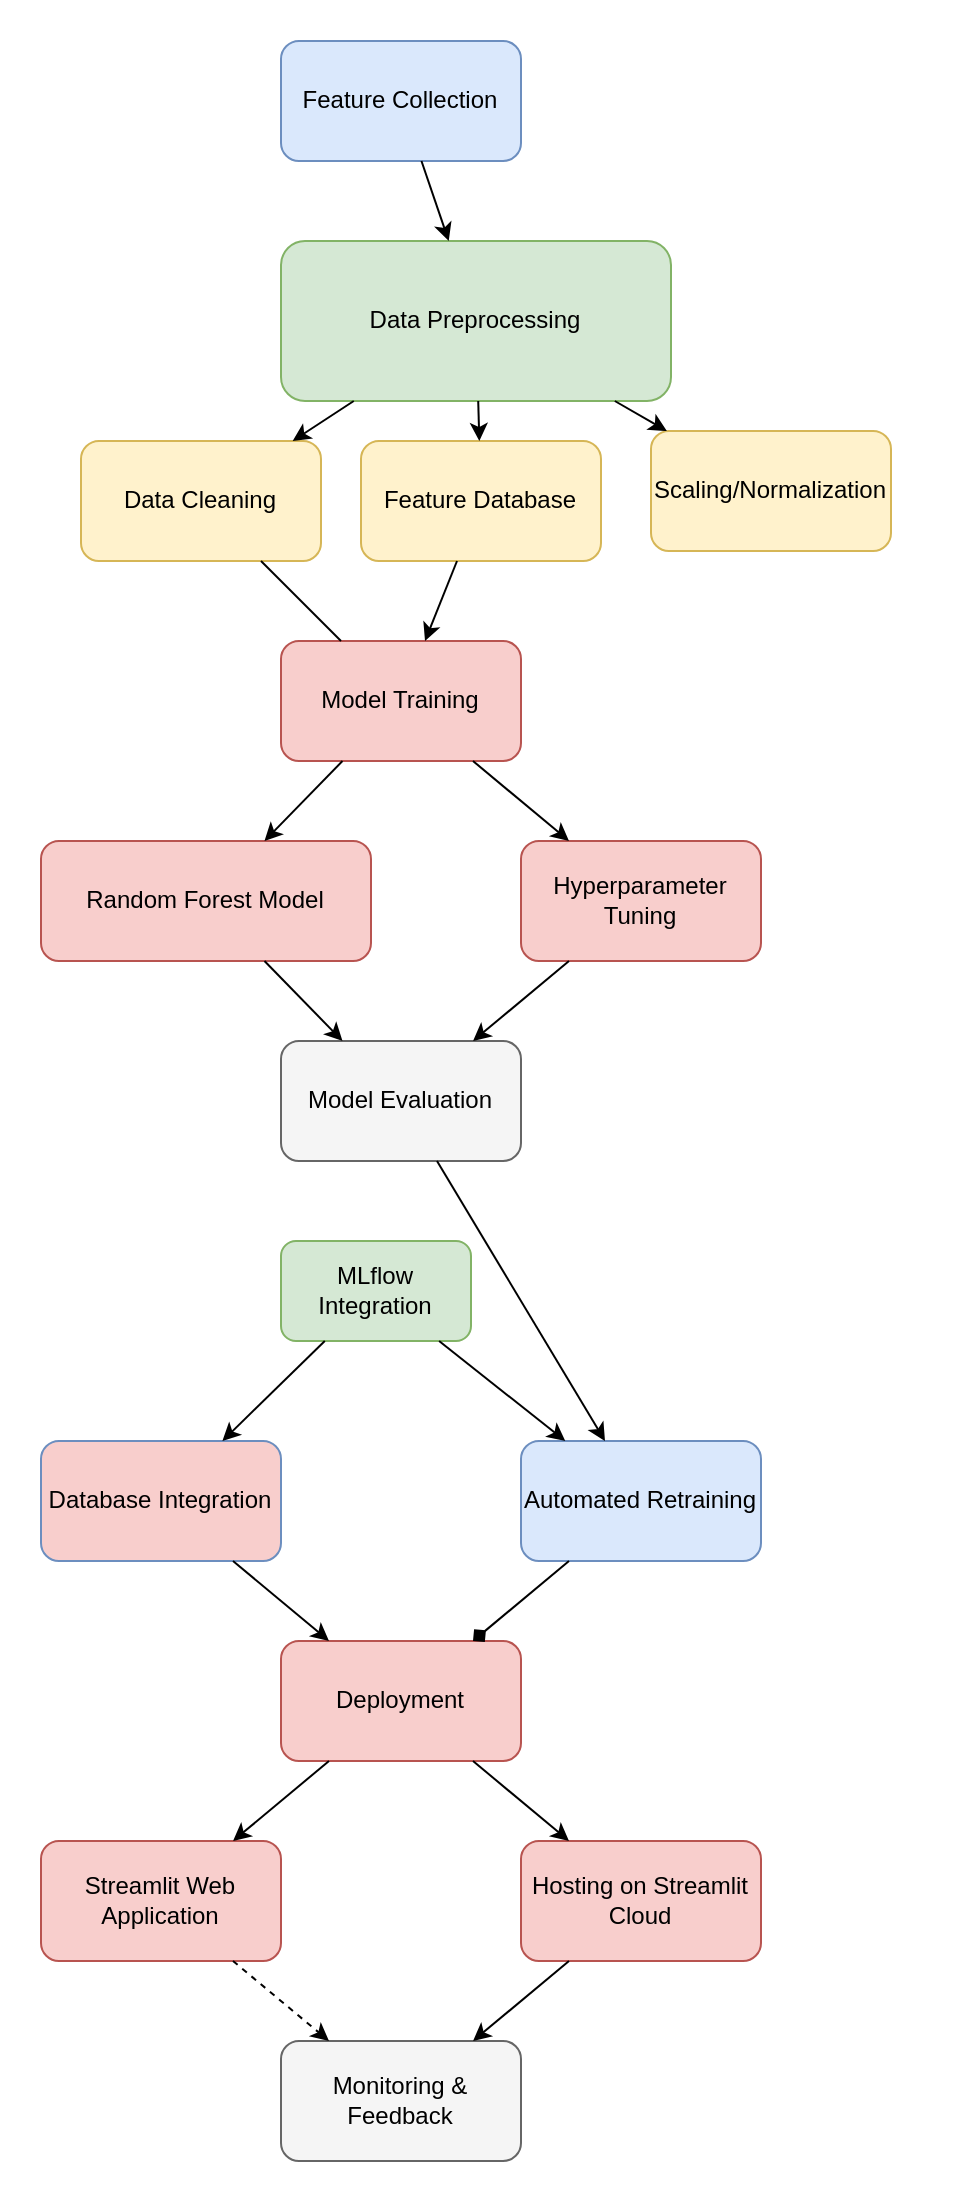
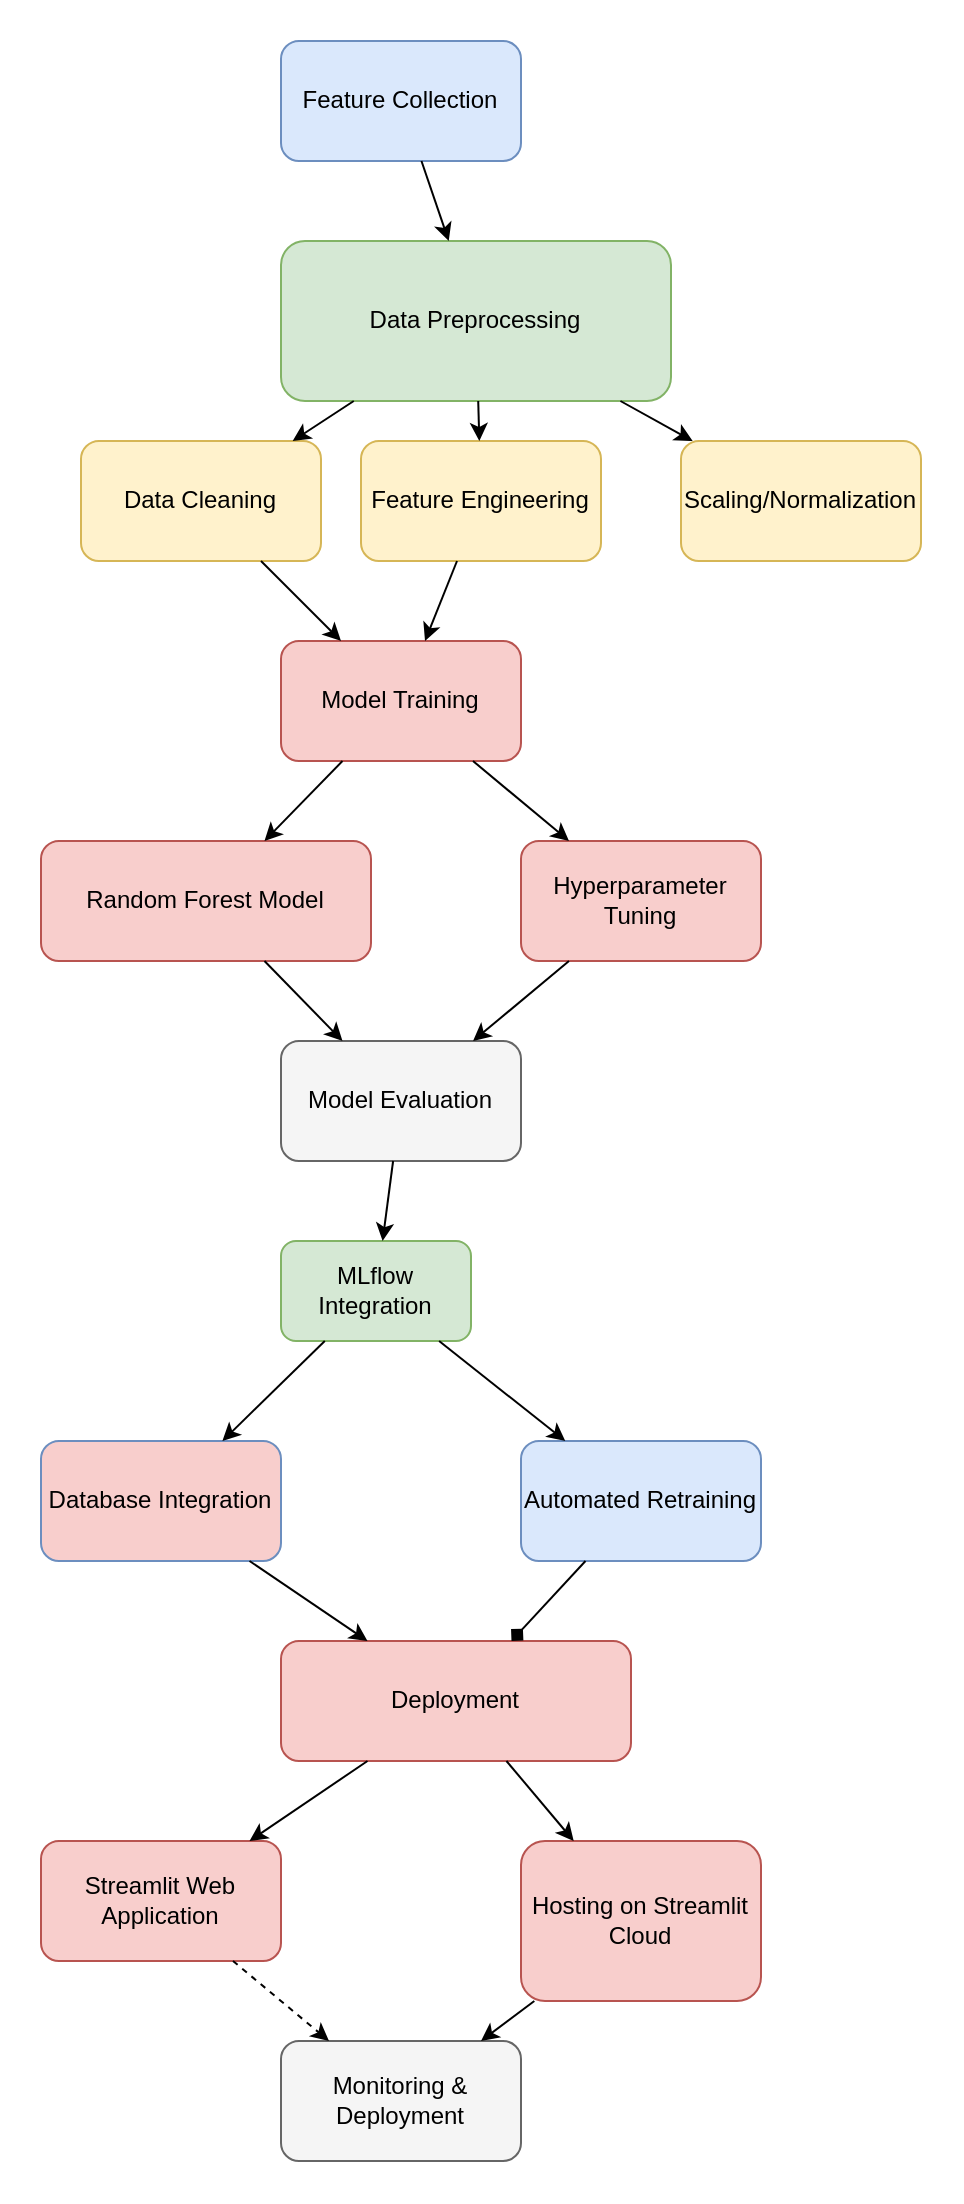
node "Scaling/Normalization": moved (771, 491) -> (801, 501)
node "Feature Database": label "Feature Database" -> "Feature Engineering"
edge "Data Cleaning" -- "Model Training": arrowhead none -> classic
edge "Model Evaluation" -> "Automated Retraining": now "Model Evaluation" -> "MLflow Integration"
node "Deployment": size 240x120 -> 350x120
node "Hosting on Streamlit Cloud": size 240x120 -> 240x160
node "Monitoring & Feedback": label "Monitoring & Feedback" -> "Monitoring & Deployment"
